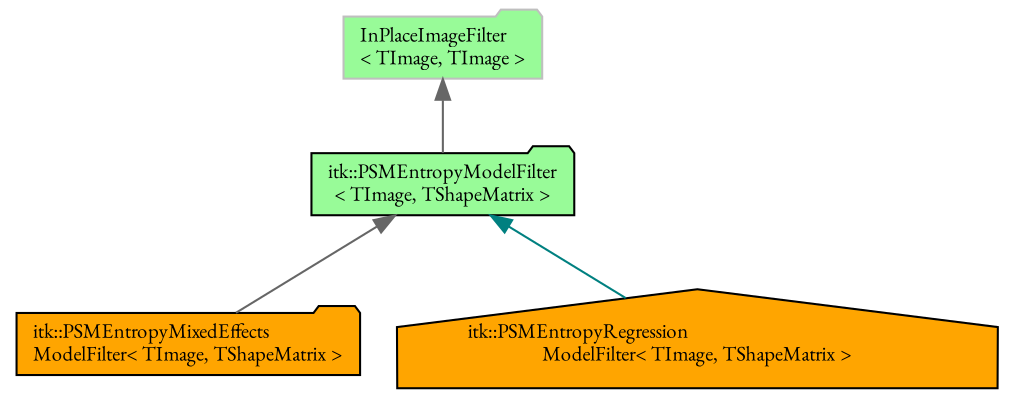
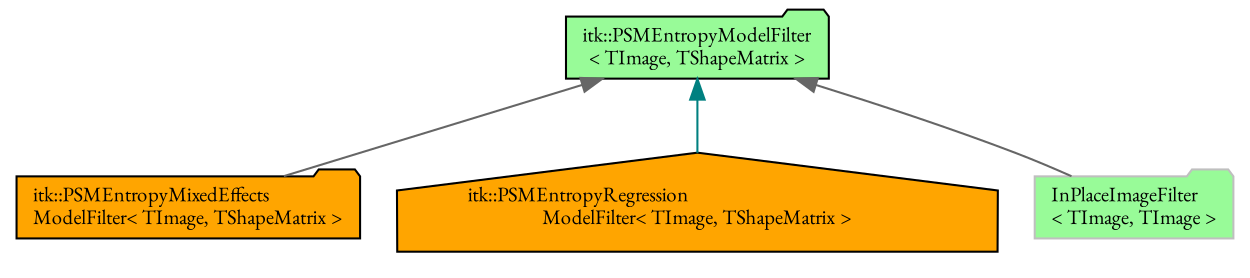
edge "itk::PSMEntropyModelFilter < TImage, TShapeMatrix >" -> "InPlaceImageFilter < TImage, TImage >": reversed
